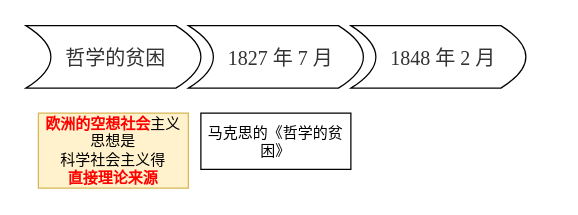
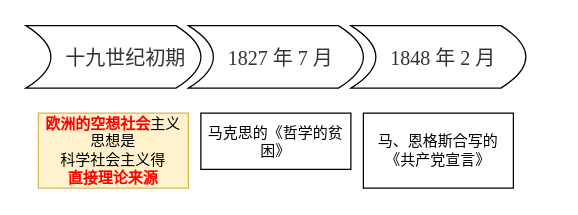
node "哲学的贫困": label "哲学的贫困" -> "十九世纪初期"
node "马、恩格斯合写的《共产党宣言》": added
